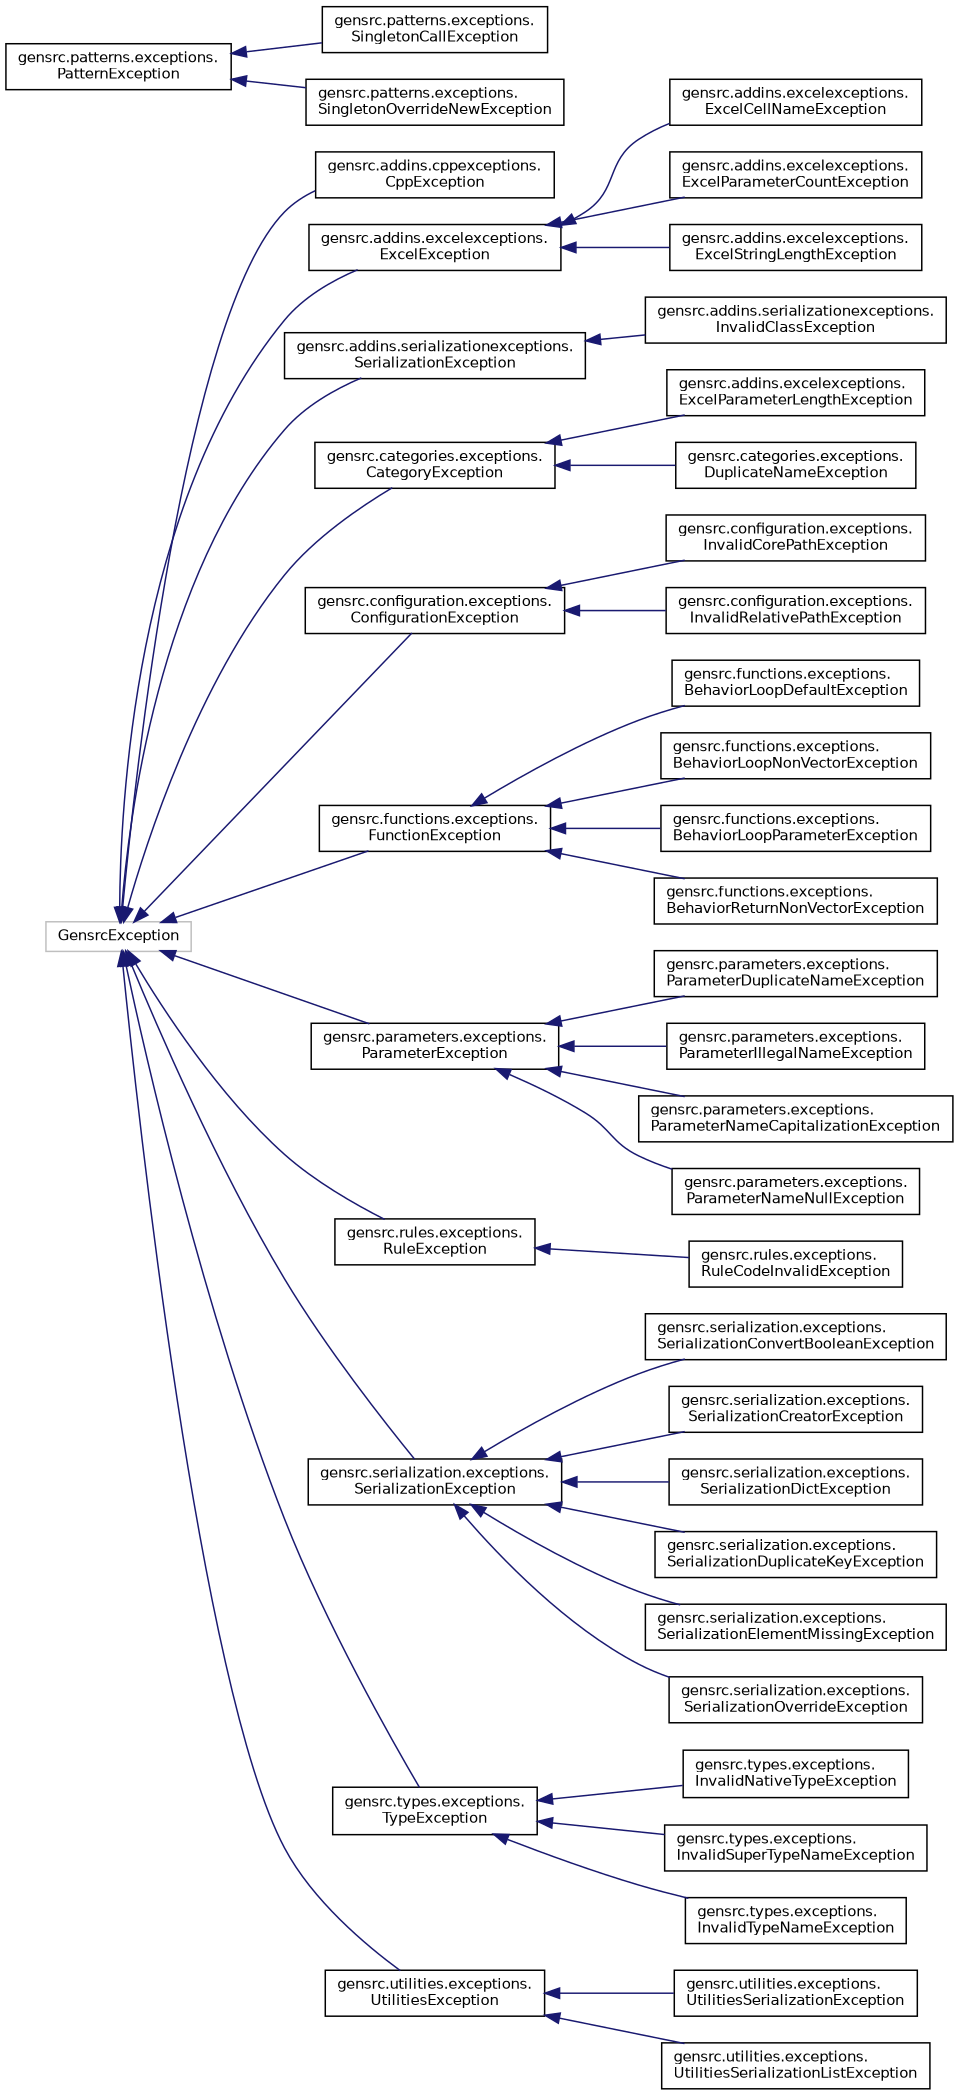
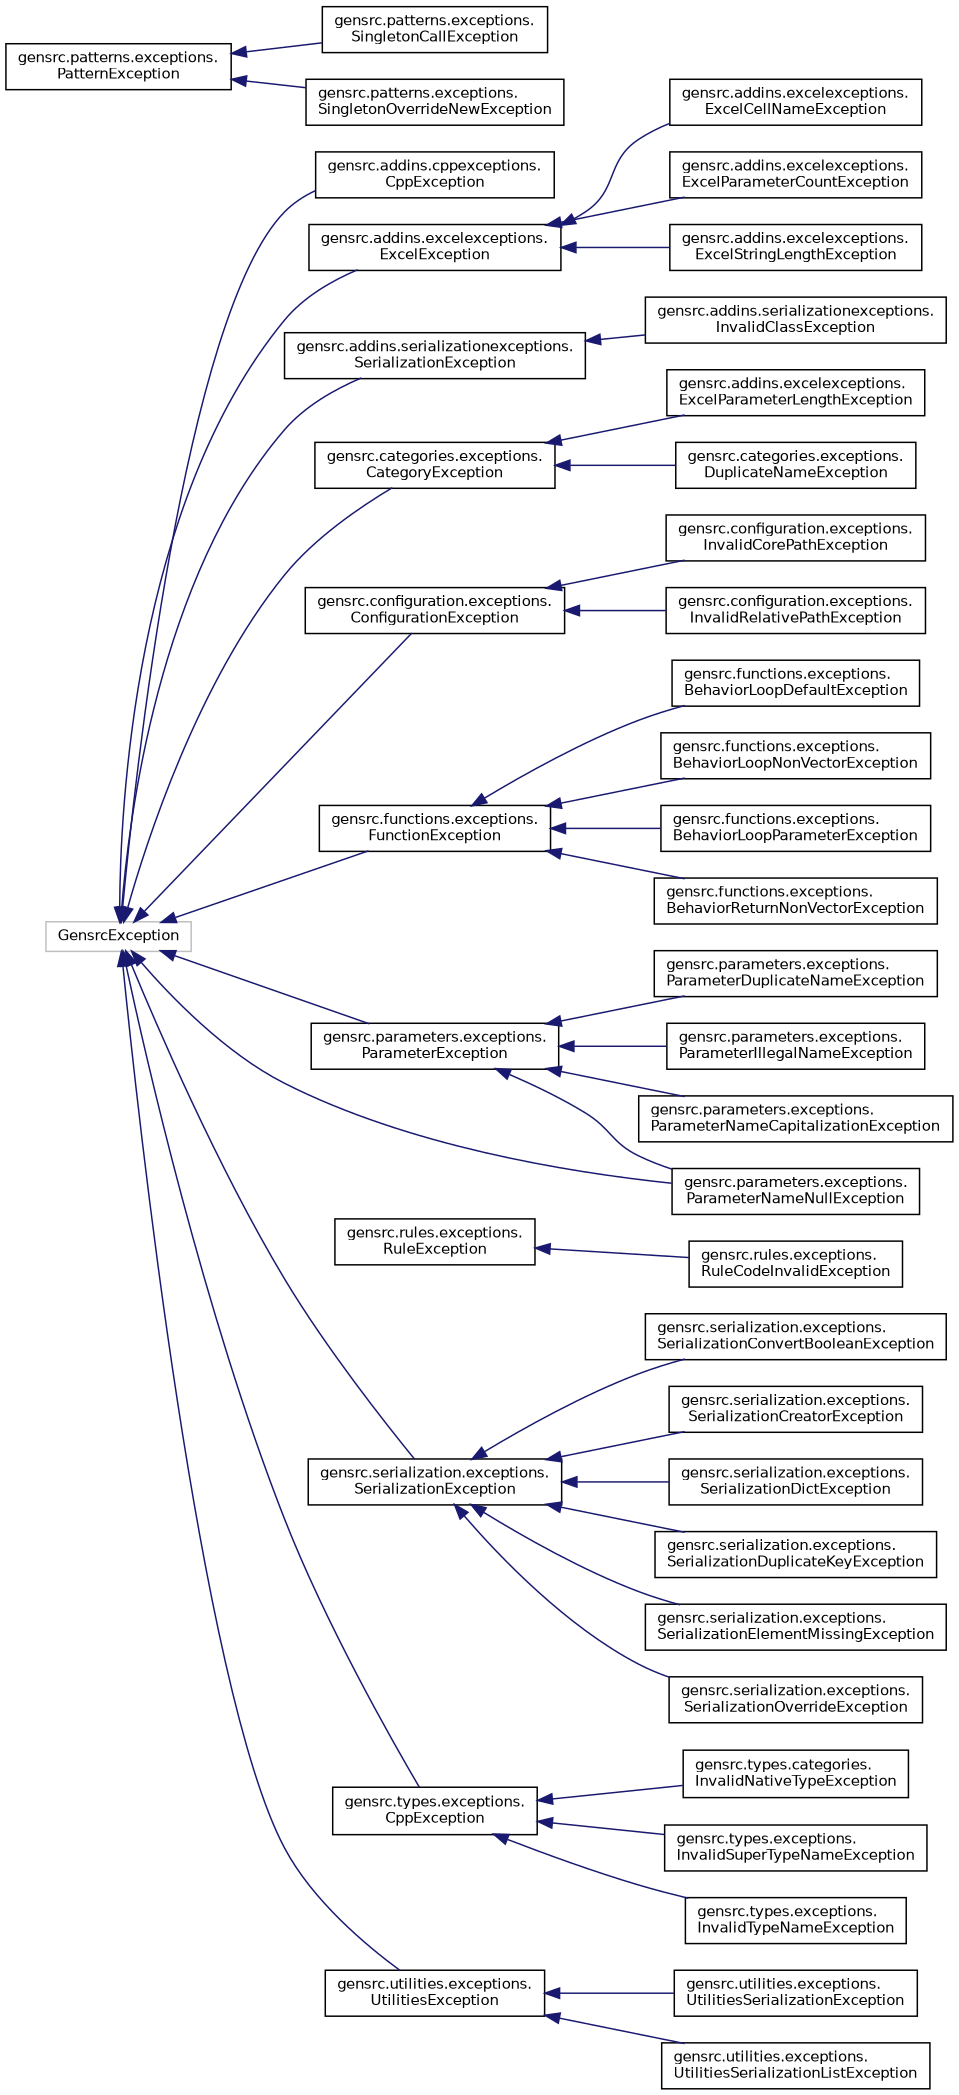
edge "gensrc.rules.exceptions. RuleException" -> "GensrcException": now "gensrc.parameters.exceptions. ParameterNameNullException" -> "GensrcException"
node "gensrc.types.exceptions. InvalidNativeTypeException": label "gensrc.types.exceptions. InvalidNativeTypeException" -> "gensrc.types.categories. InvalidNativeTypeException"
node "gensrc.types.exceptions. TypeException": label "gensrc.types.exceptions. TypeException" -> "gensrc.types.exceptions. CppException"
